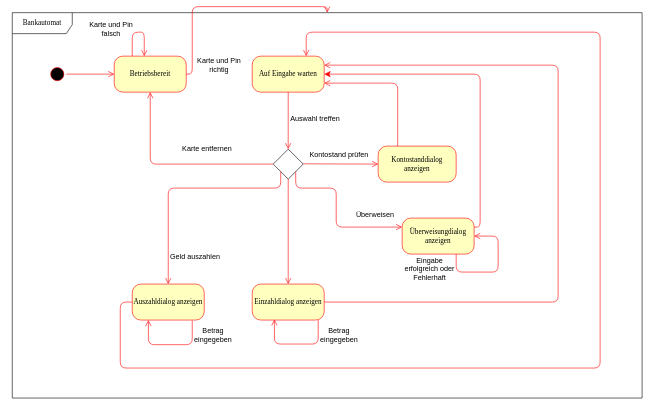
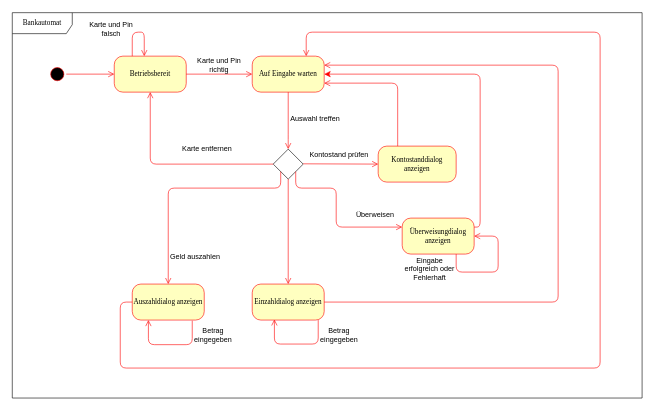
edge "Betriebsbereit" -> "Bankautomat": now "Betriebsbereit" -> "Auf Eingabe warten"
